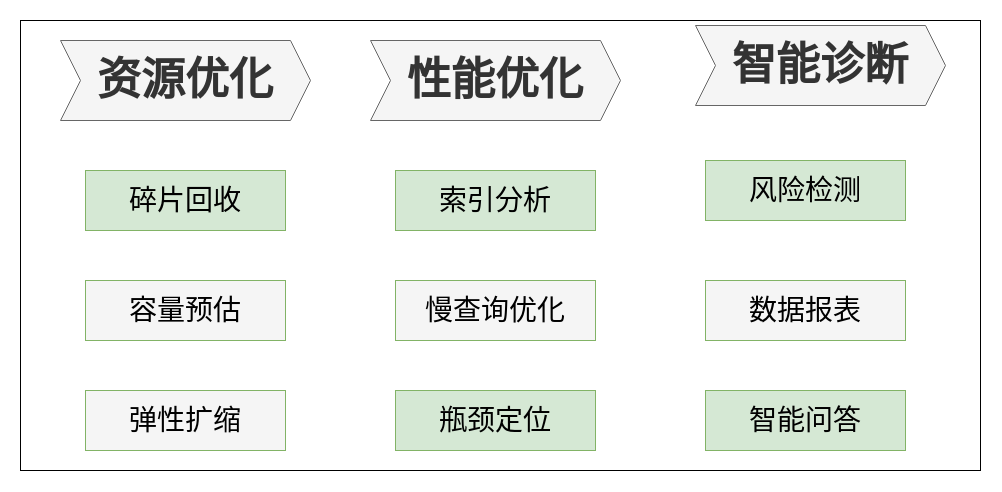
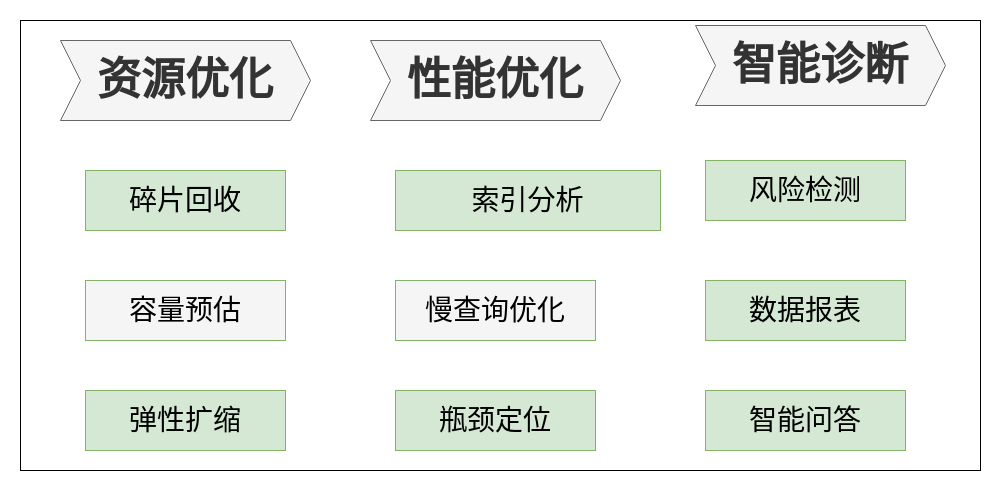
node "索引分析": size 200x60 -> 265x60
node "数据报表": fillcolor #f5f5f5 -> #d5e8d4
node "弹性扩缩": fillcolor #f5f5f5 -> #d5e8d4
